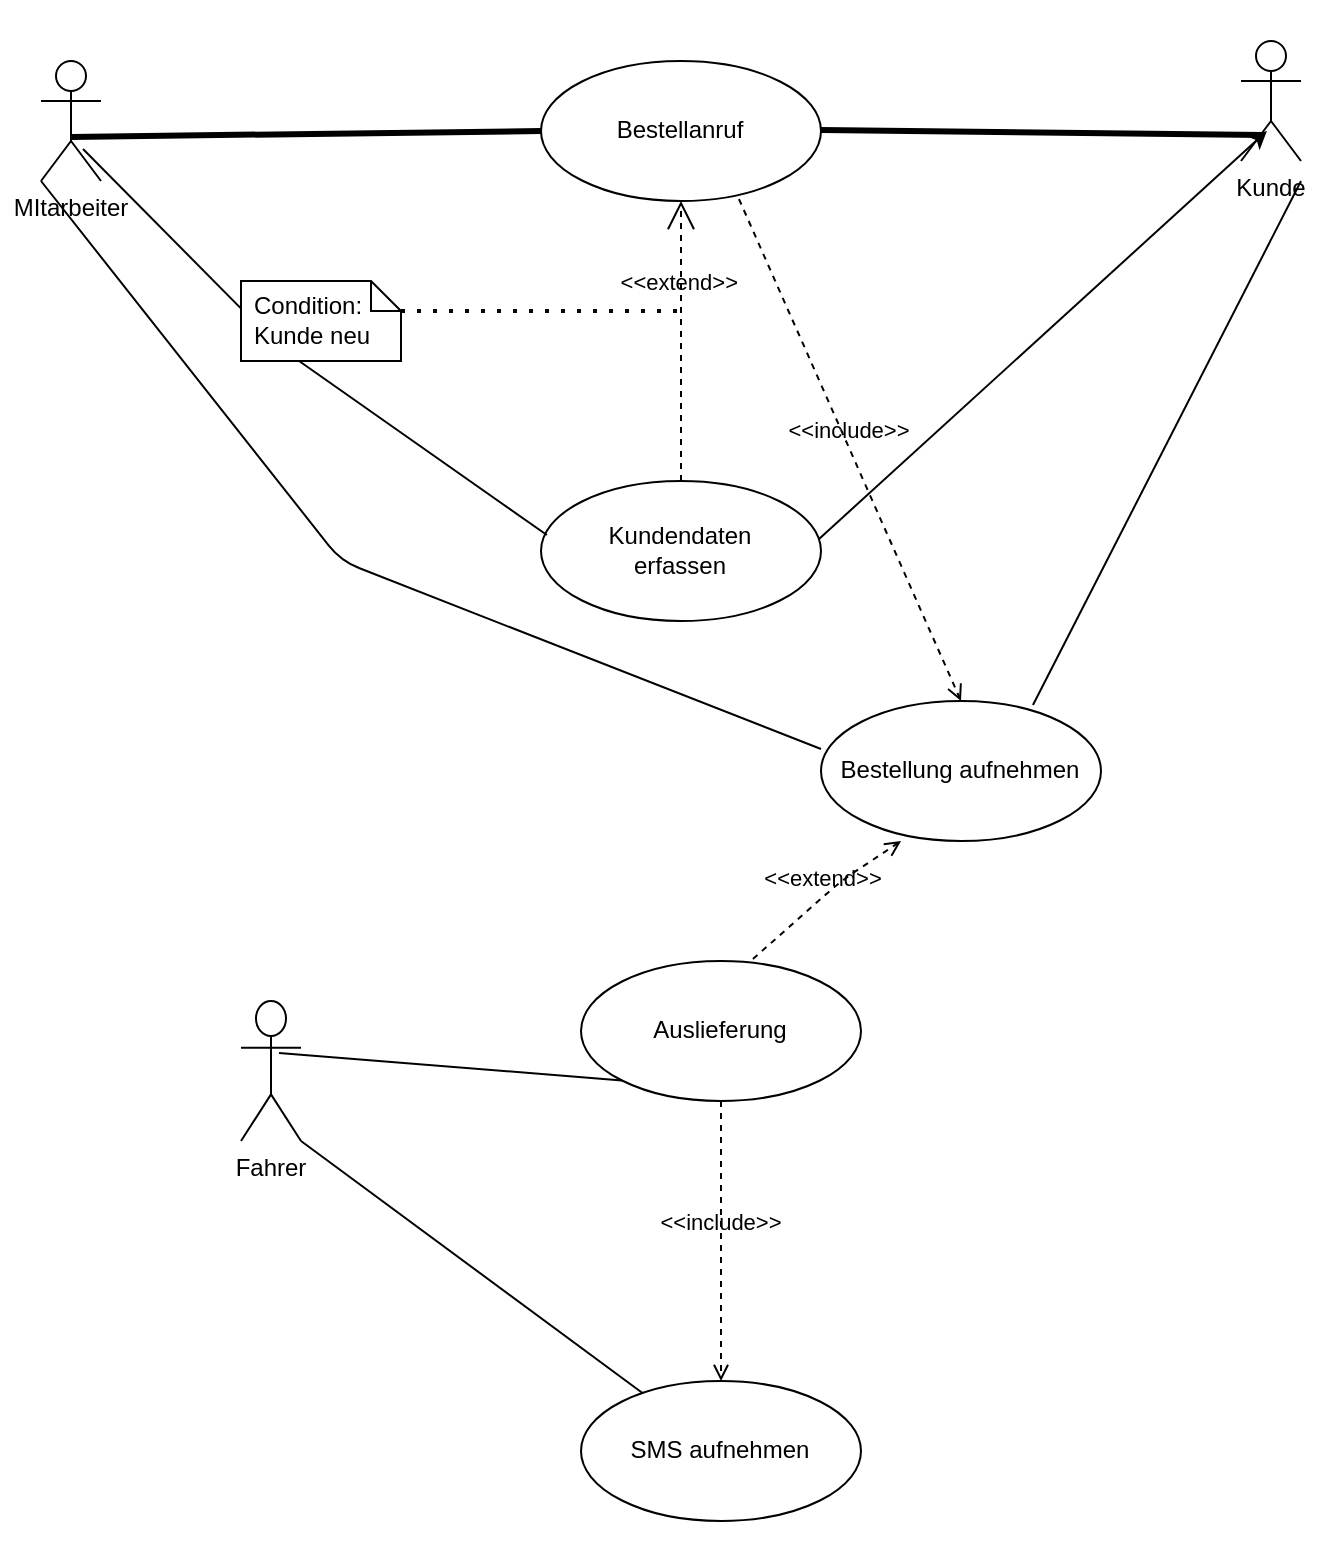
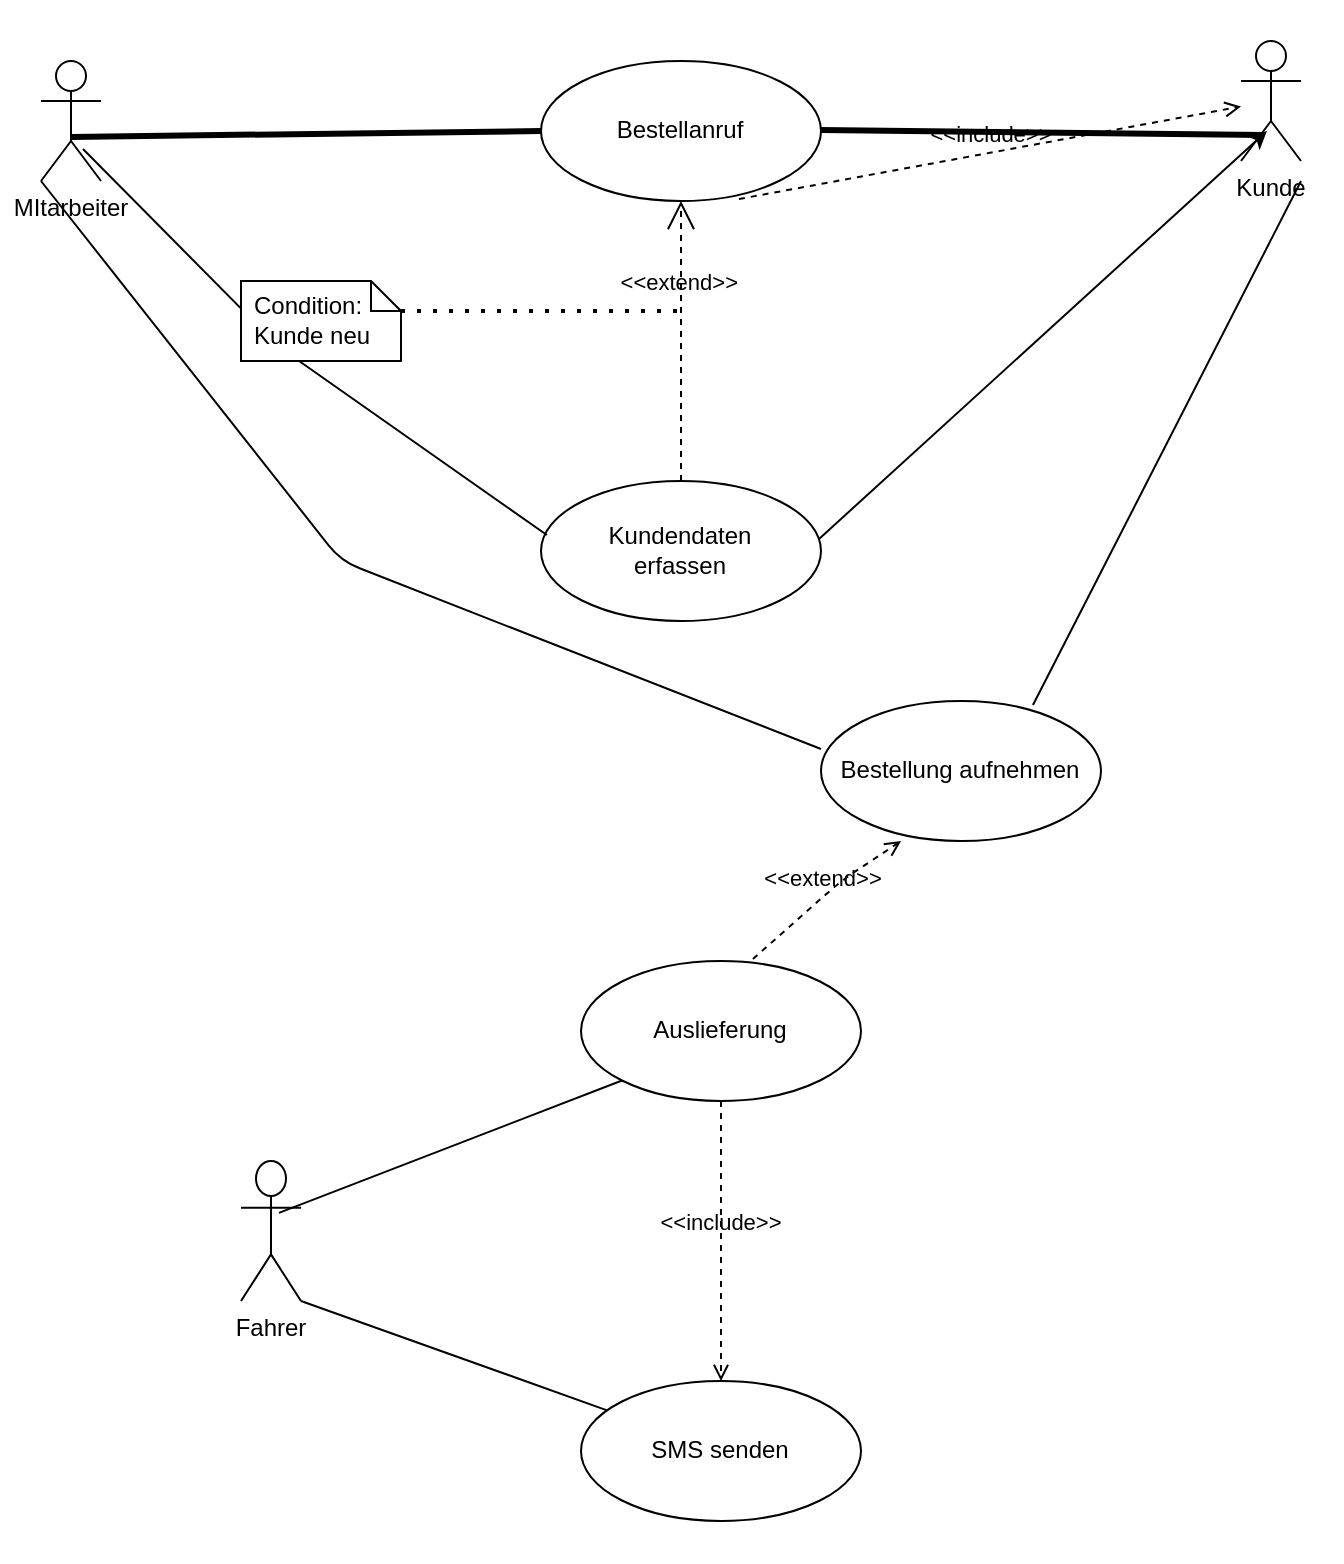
edge "Bestellanruf" -> "Bestellung aufnehmen": now "Bestellanruf" -> "Kunde"
node "Fahrer": moved (271, 1071) -> (271, 1231)
node "SMS aufnehmen": label "SMS aufnehmen" -> "SMS senden"
